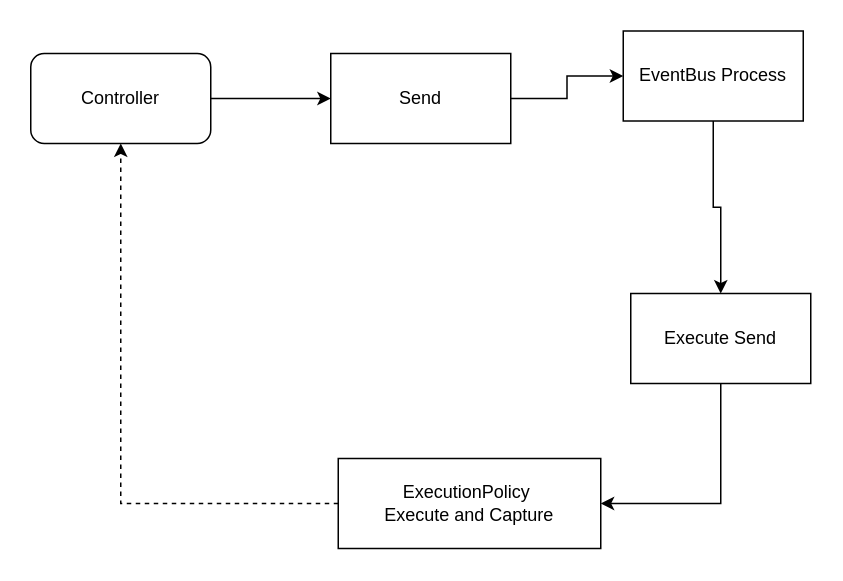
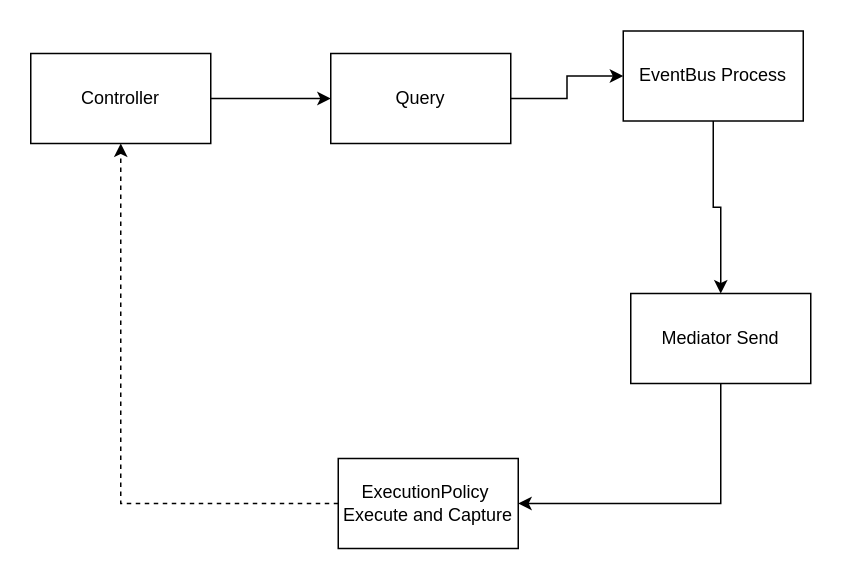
node "Controller": shape rounded rectangle -> rectangle
node "Send": label "Send" -> "Query"
node "Execute Send": label "Execute Send" -> "Mediator Send"
node "ExecutionPolicy Execute and Capture": size 263x90 -> 180x90
